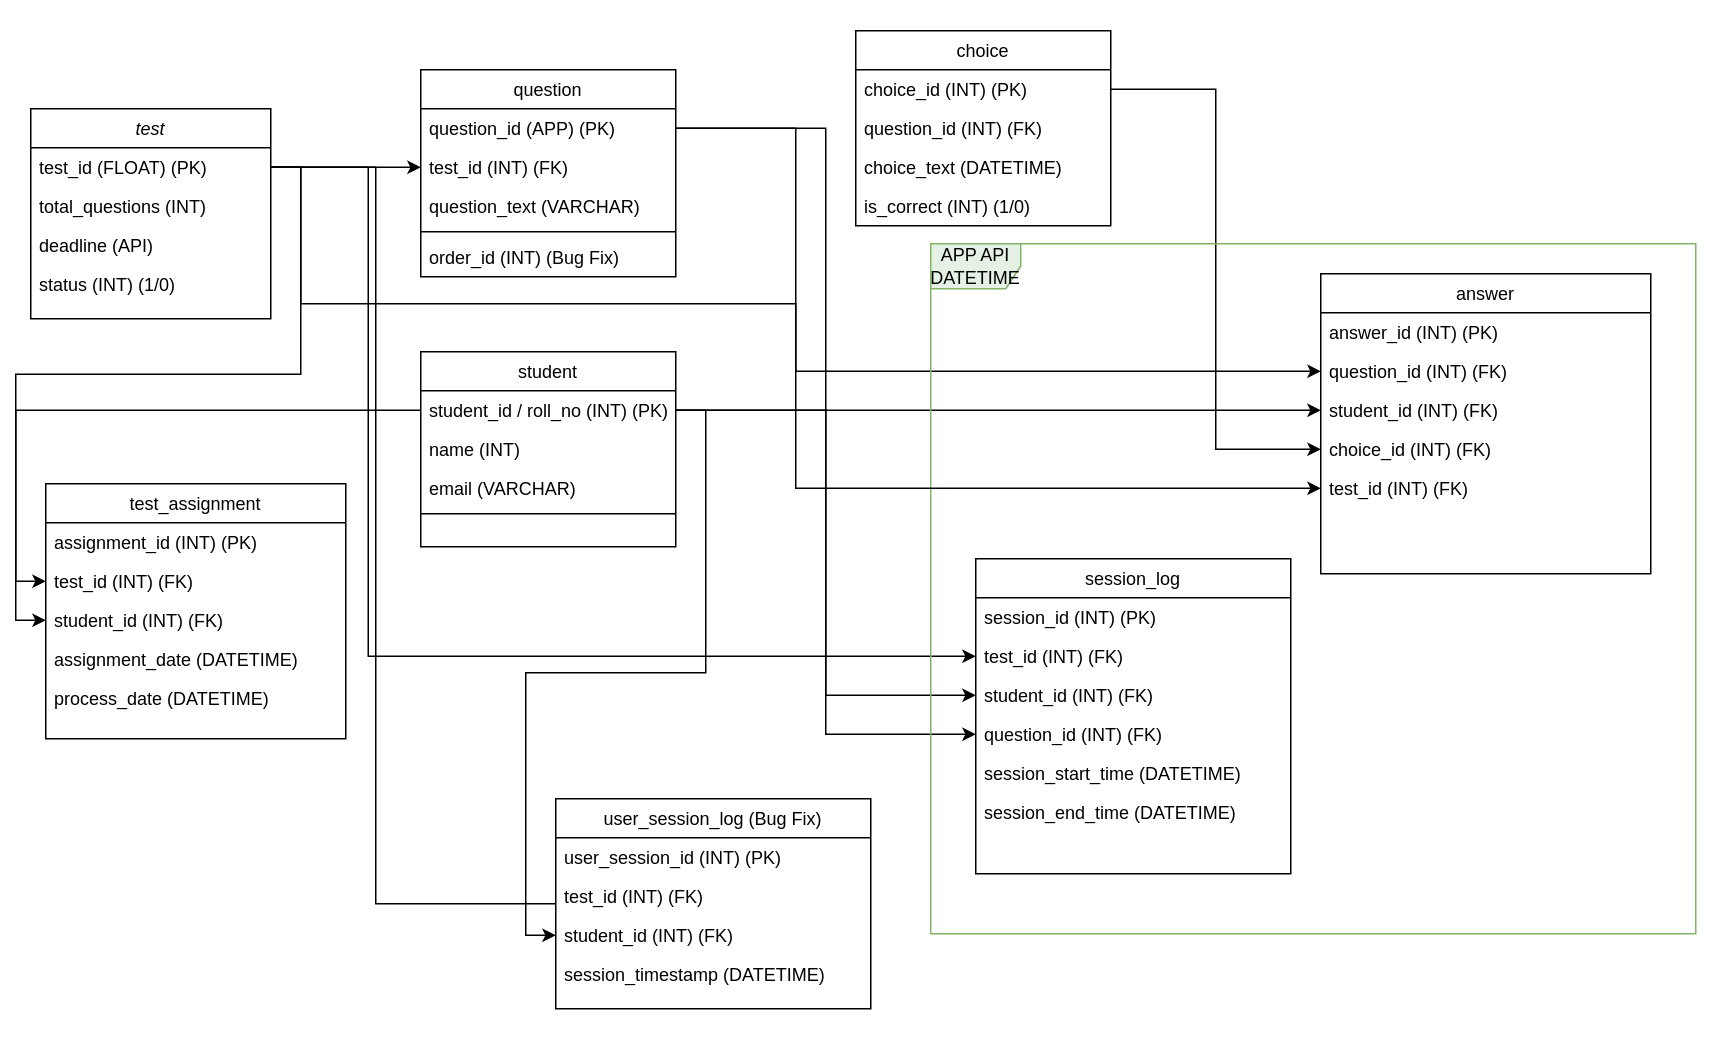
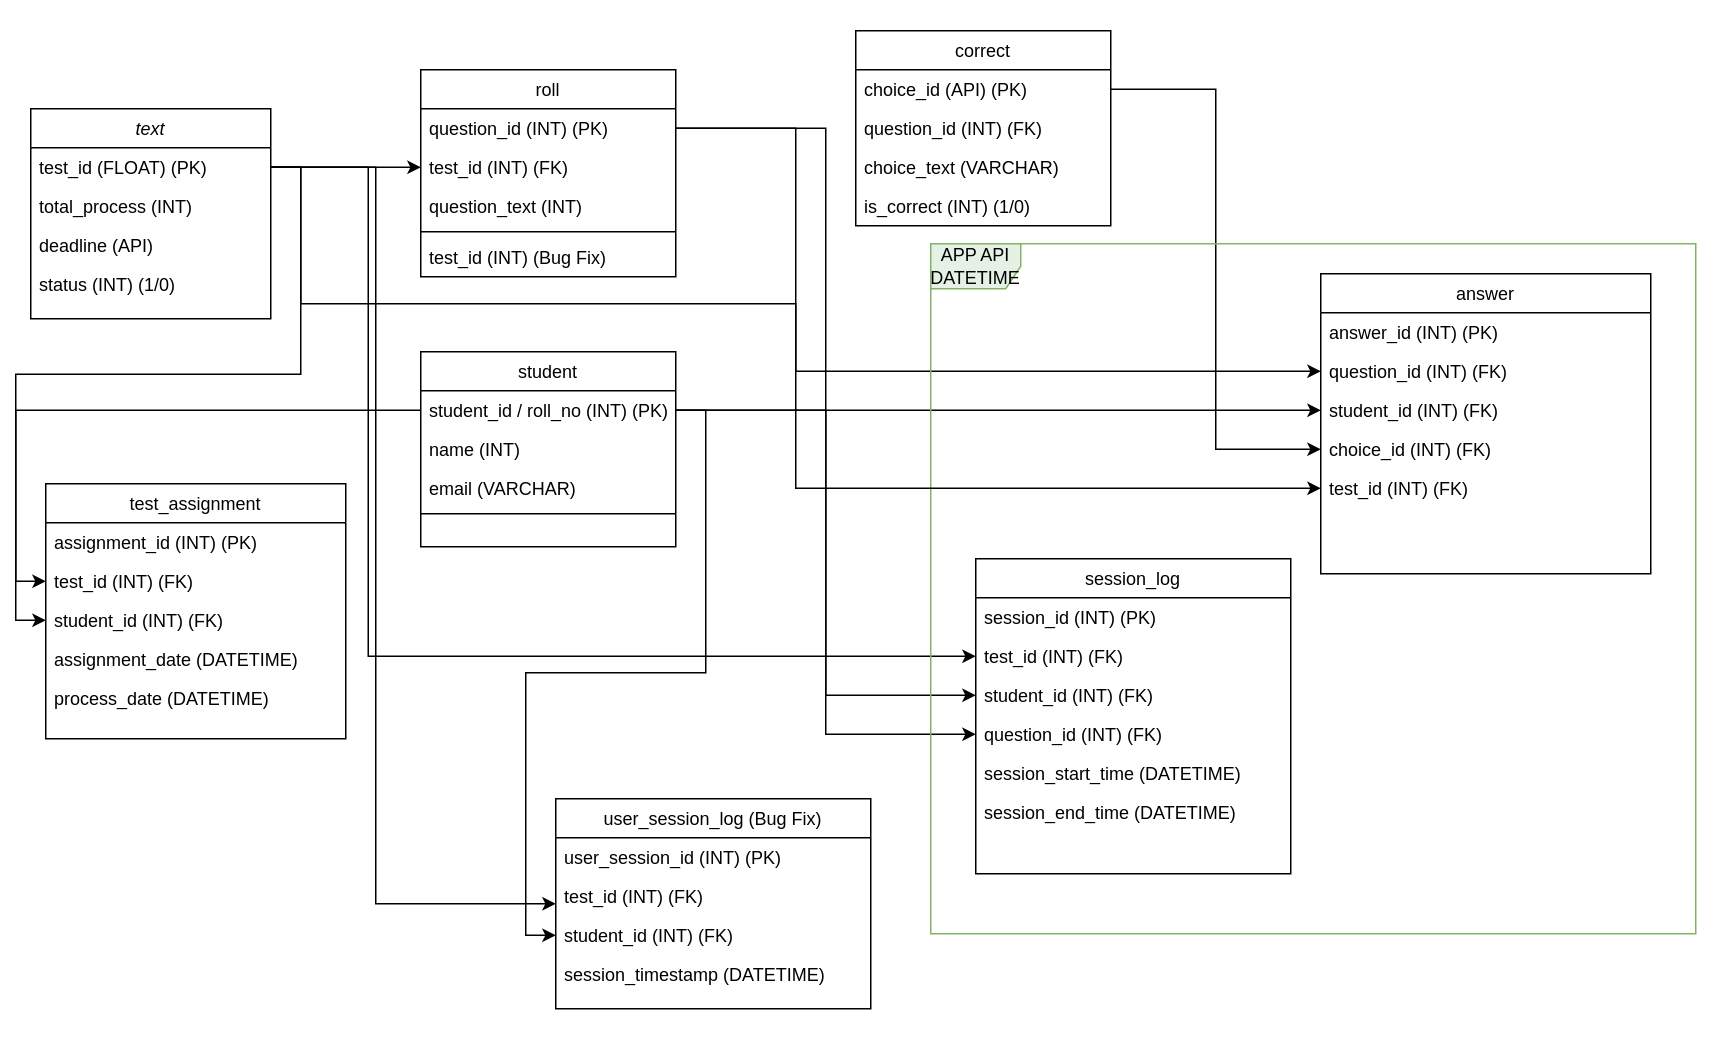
node "choice": label "choice" -> "correct"
node "question": label "question" -> "roll"
node "choice_id (INT) (PK)": label "choice_id (INT) (PK)" -> "choice_id (API) (PK)"
node "test": label "test" -> "text"
node "question_id (APP) (PK)": label "question_id (APP) (PK)" -> "question_id (INT) (PK)"
node "choice_text (DATETIME)": label "choice_text (DATETIME)" -> "choice_text (VARCHAR)"
node "total_questions (INT)": label "total_questions (INT)" -> "total_process (INT)"
node "question_text (VARCHAR)": label "question_text (VARCHAR)" -> "question_text (INT)"
node "order_id (INT) (Bug Fix)": label "order_id (INT) (Bug Fix)" -> "test_id (INT) (Bug Fix)"
edge "test_id (FLOAT) (PK)" -- "user_session_log (Bug Fix)": arrowhead none -> classic
